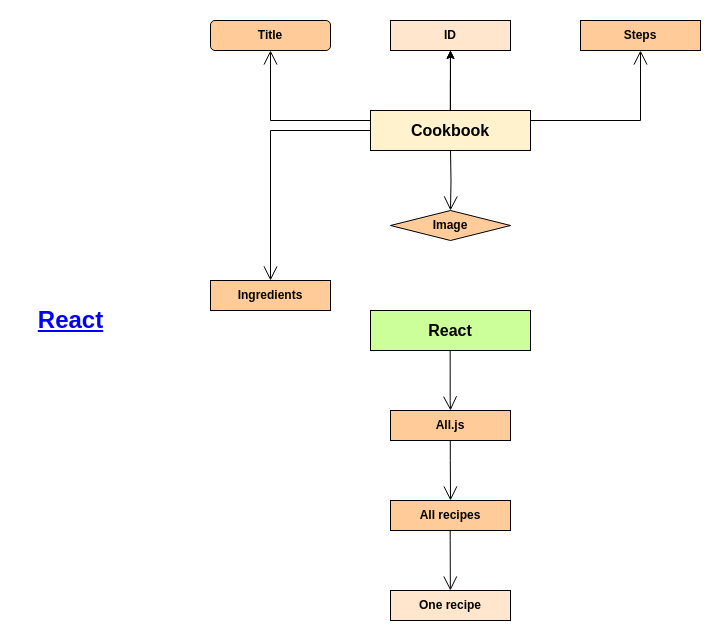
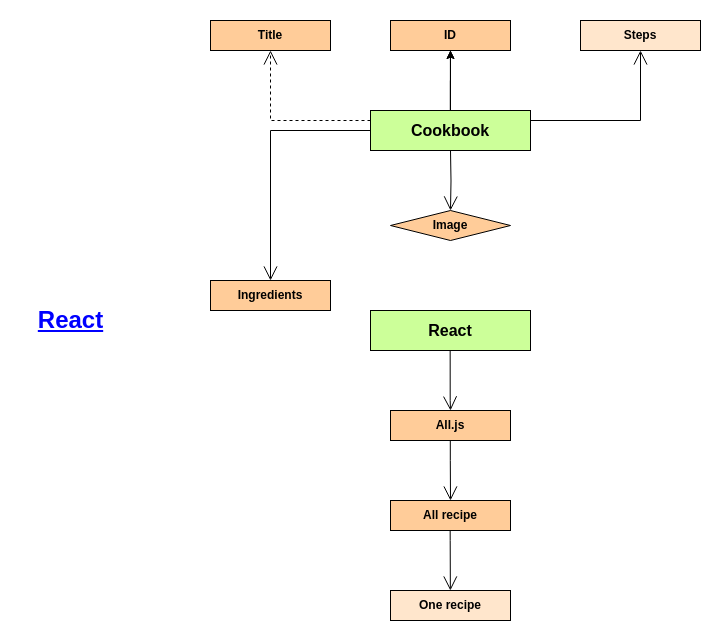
node "Title": shape rounded rectangle -> rectangle
node "ID": fillcolor #ffe6cc -> #ffcc99
node "Steps": fillcolor #ffcc99 -> #ffe6cc
edge "Cookbook" -> "Title": style solid -> dashed
node "Cookbook": fillcolor #fff2cc -> #ccff99
node "All recipes": label "All recipes" -> "All recipe"
